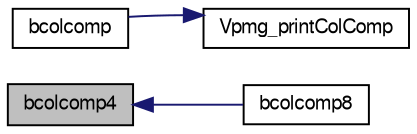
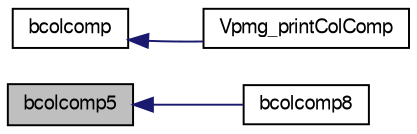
edge "bcolcomp" -> "Vpmg_printColComp": reversed
node "bcolcomp4": label "bcolcomp4" -> "bcolcomp5"
